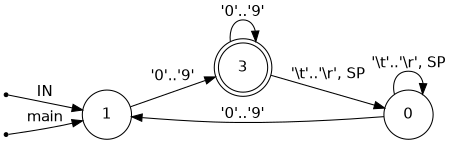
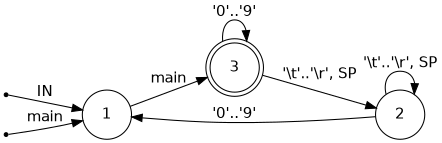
edge "1" -> "3": label "'0'..'9'" -> "main"
node "0": label "0" -> "2"
